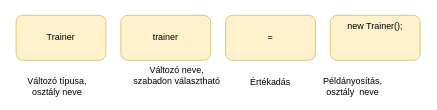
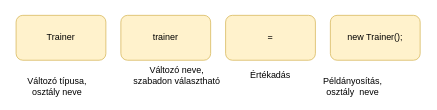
node "new Trainer();": moved (375, 27) -> (375, 38)
node "Értékadás": moved (270, 83) -> (270, 75)
